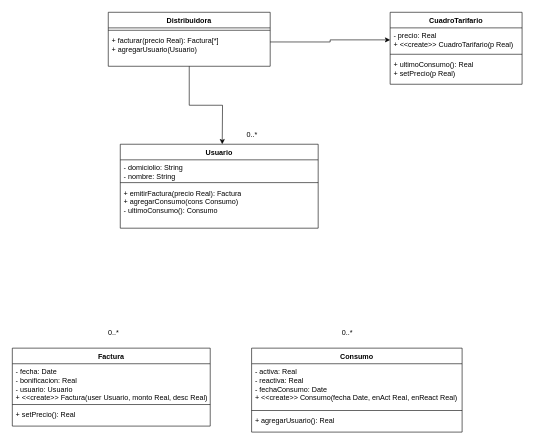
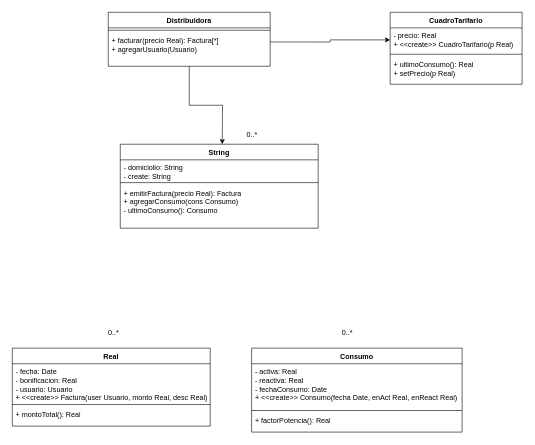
node "Usuario": label "Usuario" -> "String"
node "- domiciolio: String - nombre: String": label "- domiciolio: String - nombre: String" -> "- domiciolio: String - create: String"
node "Factura": label "Factura" -> "Real"
node "+ setPrecio(): Real": label "+ setPrecio(): Real" -> "+ montoTotal(): Real"
node "+ agregarUsuario(): Real": label "+ agregarUsuario(): Real" -> "+ factorPotencia(): Real"
